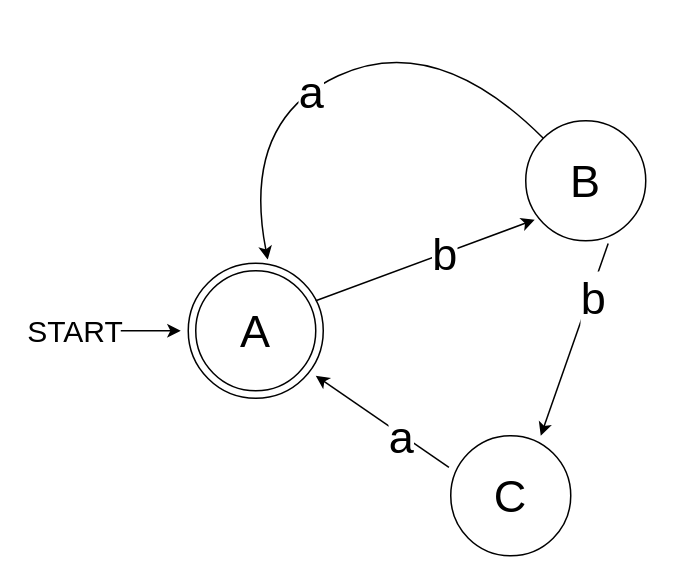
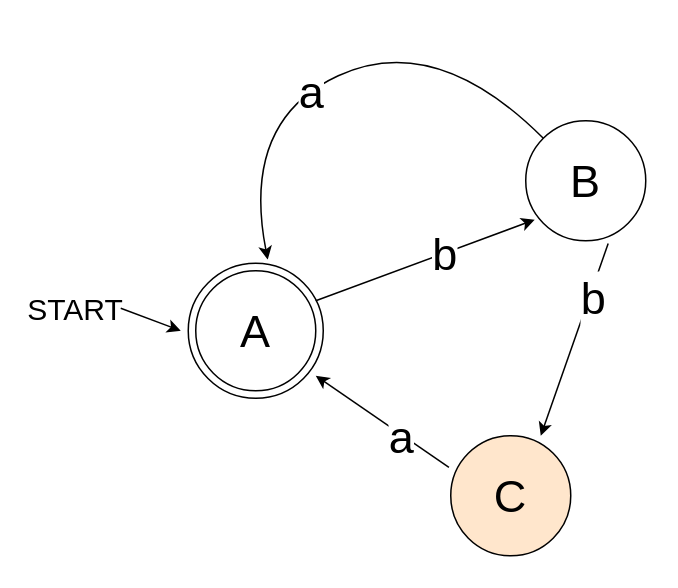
node "START": moved (76, 331) -> (76, 308)
node "C": fillcolor #ffffff -> #ffe6cc
